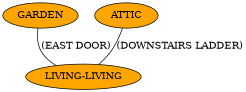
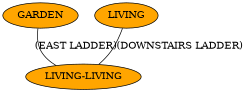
node "ATTIC": label "ATTIC" -> "LIVING"
edge "GARDEN" -- "LIVING-LIVING": label "(EAST DOOR)" -> "(EAST LADDER)"
